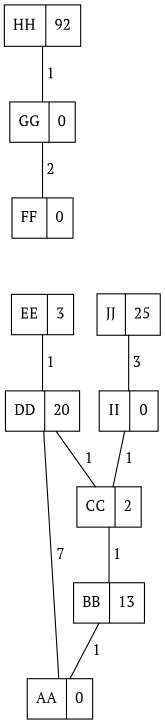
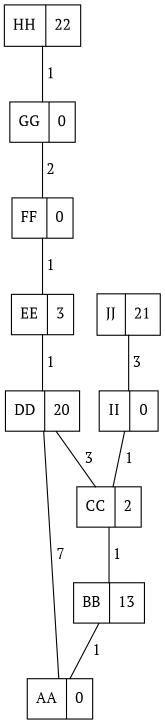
node "HH": text "92" -> "22"
edge "FF" -- "EE": added, label "1"
node "JJ": text "25" -> "21"
edge "DD" -- "CC": label " 1" -> " 3"
